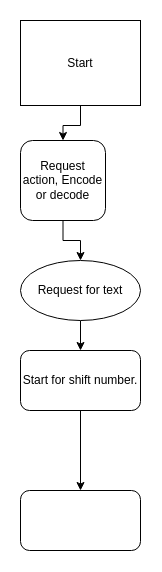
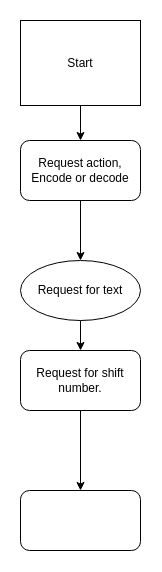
node "Request action, Encode or decode": size 85x80 -> 120x60
node "Start for shift number.": label "Start for shift number." -> "Request for shift number."
